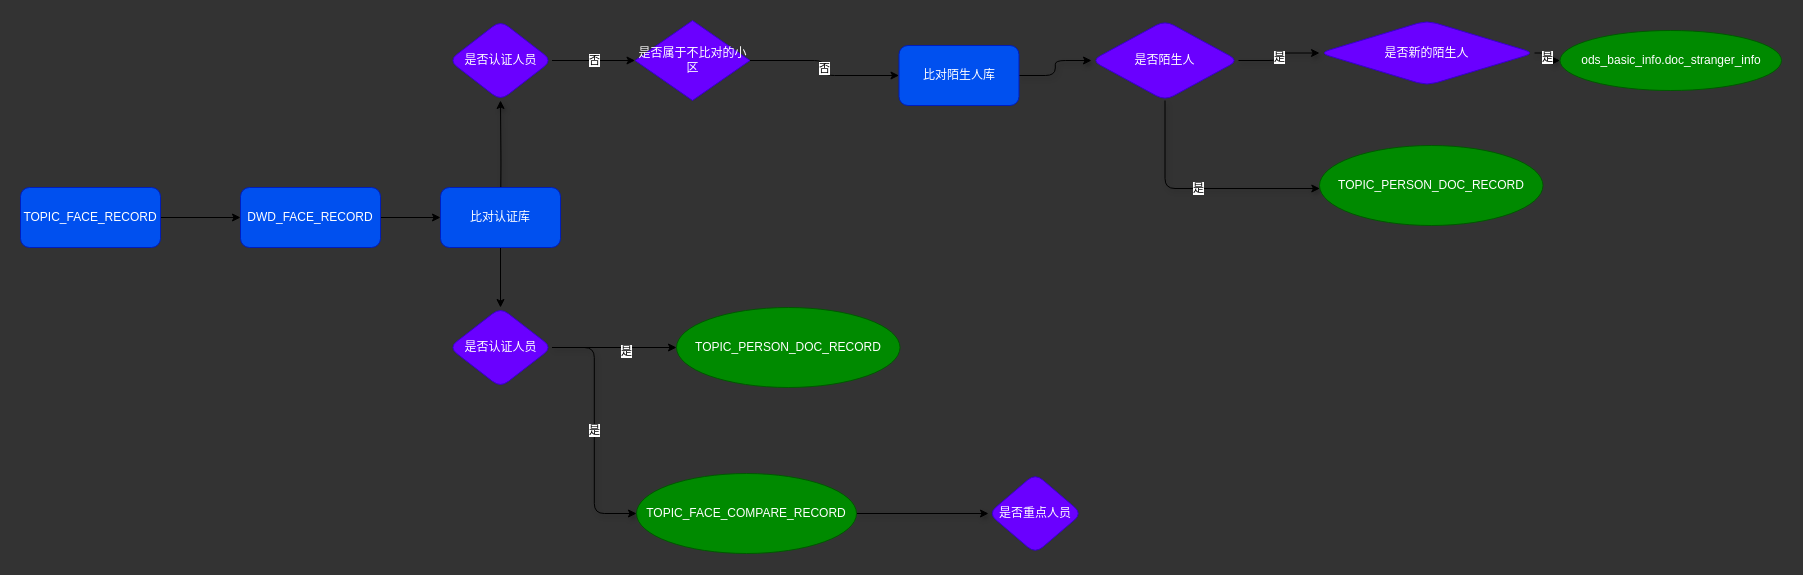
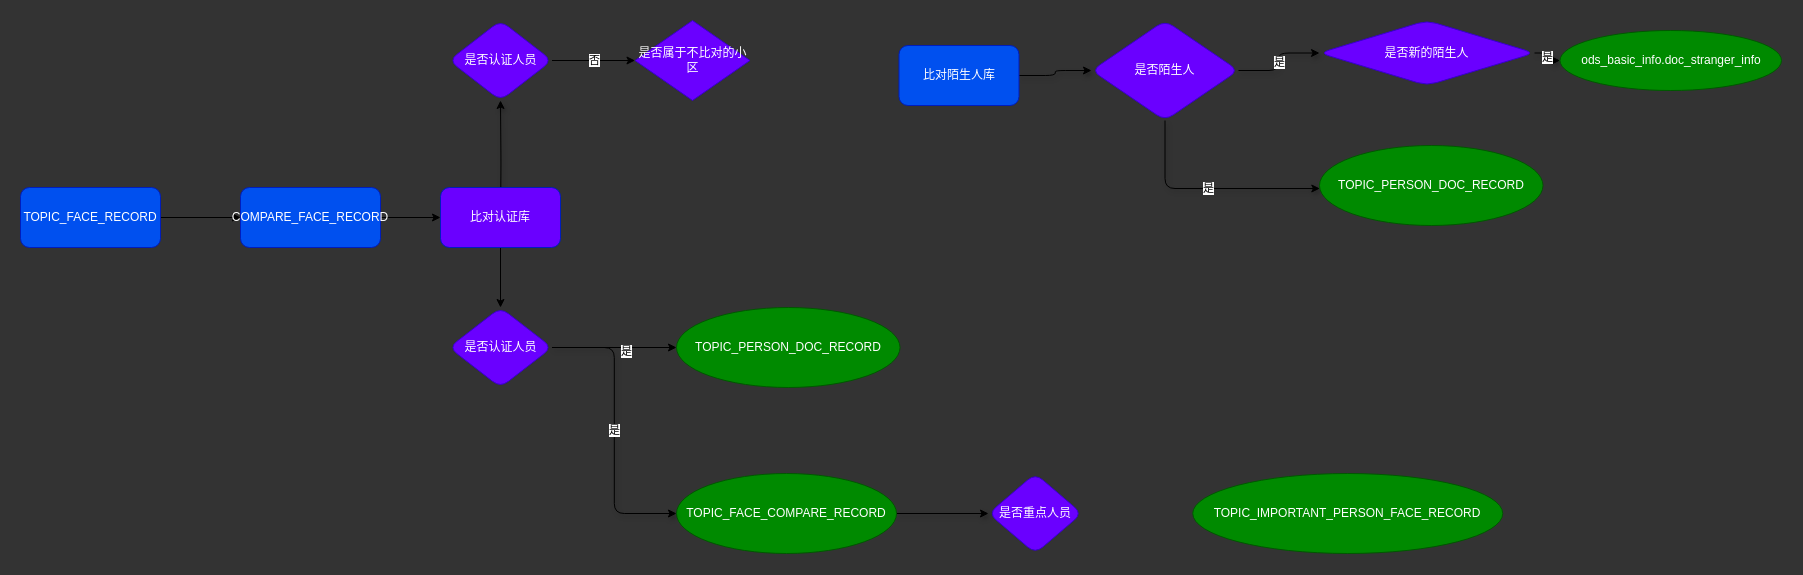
node "是否陌生人": size 147x80 -> 147x100
edge "是否属于不比对的小区" -> "比对陌生人库": removed, label "否"
node "DWD_FACE_RECORD": label "DWD_FACE_RECORD" -> "COMPARE_FACE_RECORD"
node "比对认证库": fillcolor #0050ef -> #6a00ff
node "TOPIC_FACE_COMPARE_RECORD": moved (747, 514) -> (787, 514)
node "TOPIC_IMPORTANT_PERSON_FACE_RECORD": added
